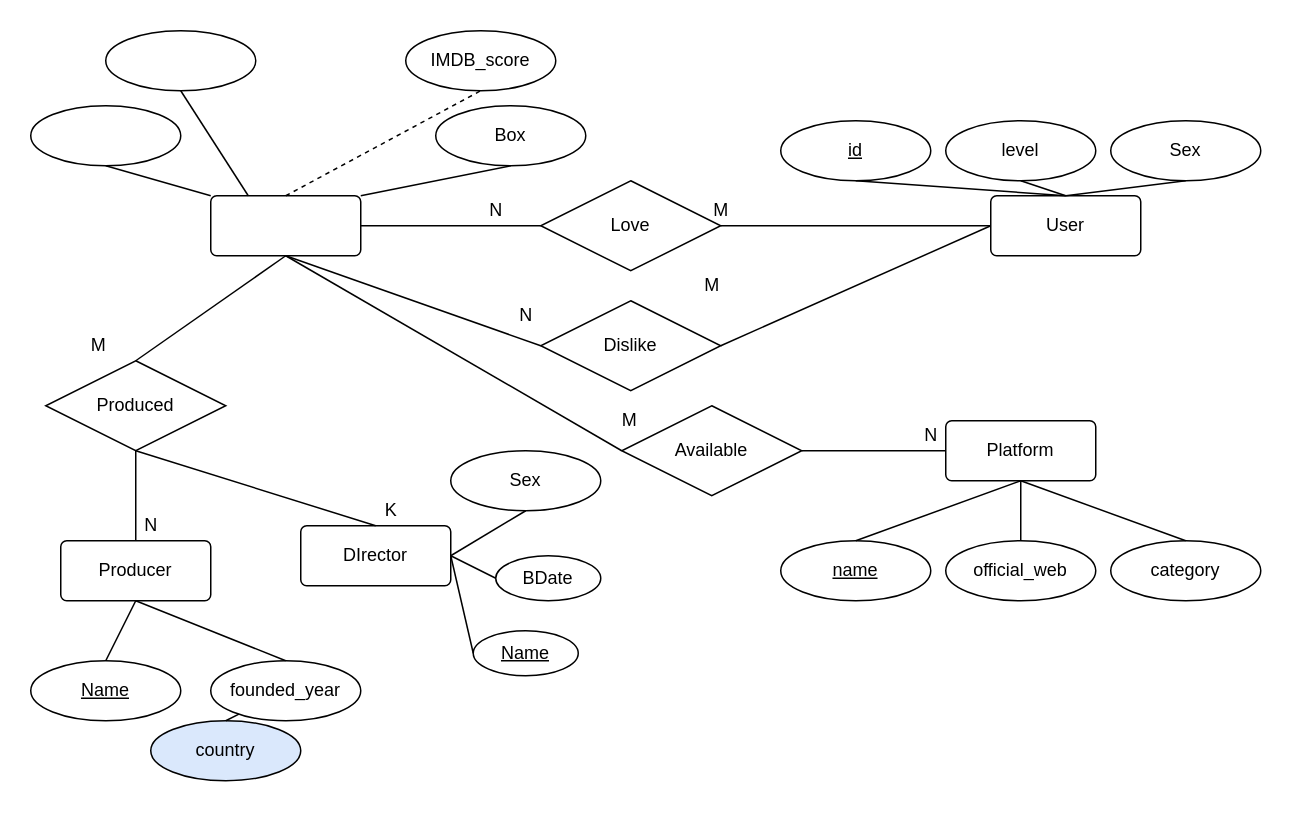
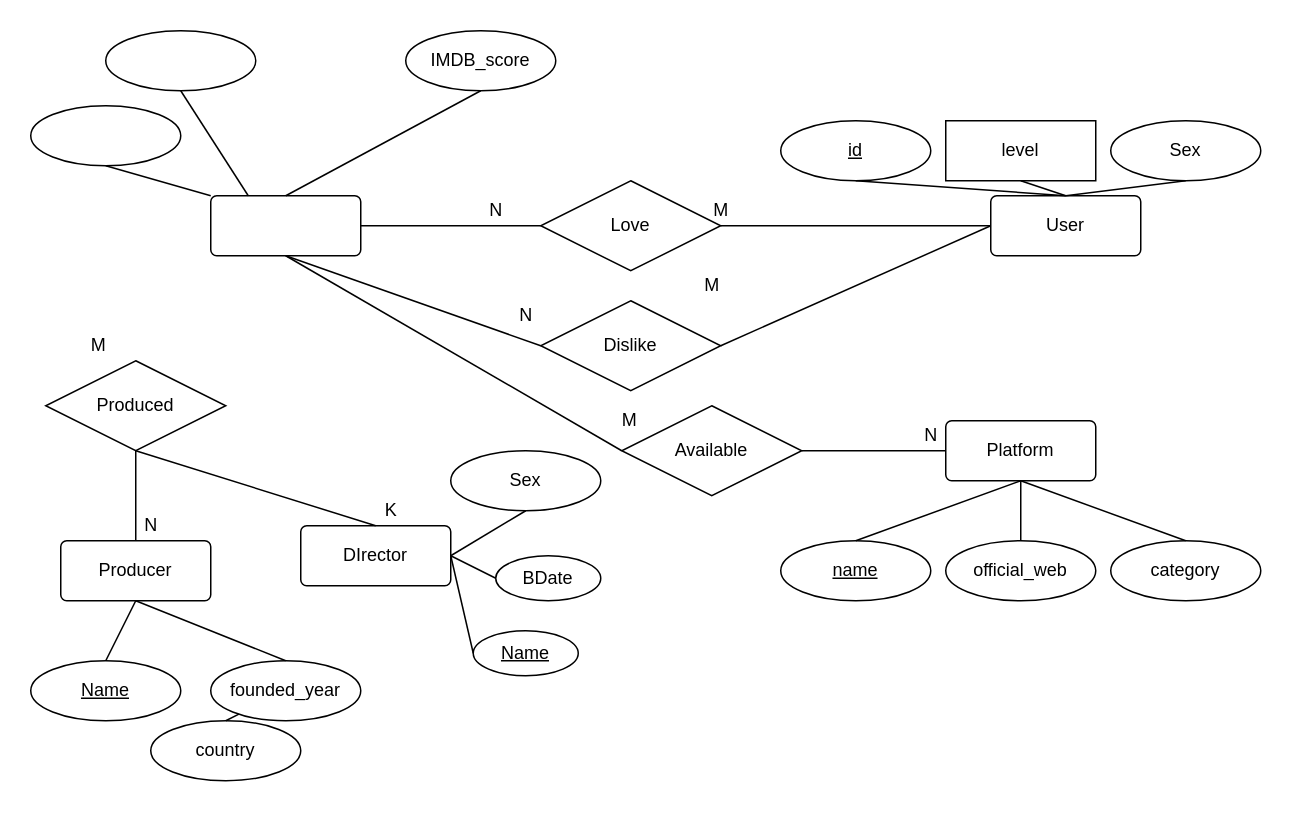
node "Box": removed
edge "IMDB_score" -- "Movie": style dashed -> solid
node "level": shape ellipse -> rectangle
edge "Box" -- "Movie": removed
edge "Movie" -- "Produced": removed
node "country": fillcolor #dae8fc -> #ffffff
